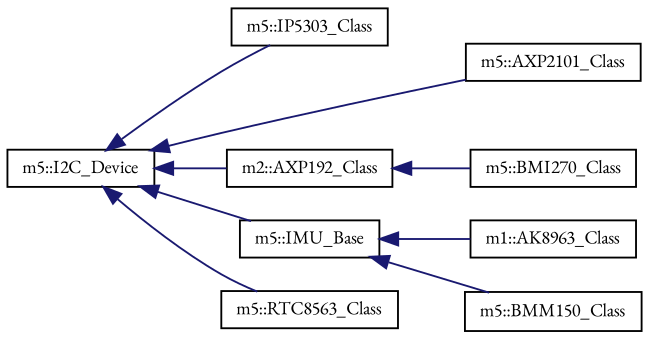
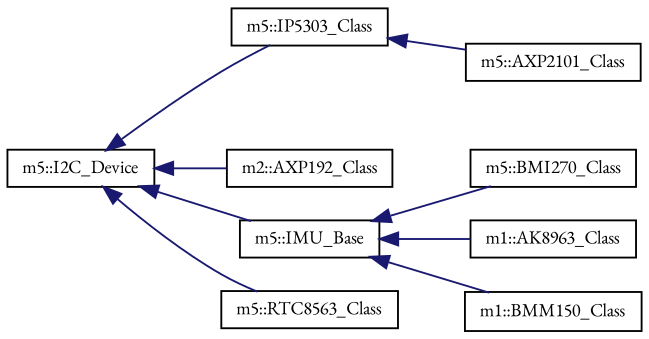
edge "m5::AXP2101_Class" -> "m5::I2C_Device": now "m5::AXP2101_Class" -> "m5::IP5303_Class"
edge "m5::BMI270_Class" -> "m2::AXP192_Class": now "m5::BMI270_Class" -> "m5::IMU_Base"
node "m5::BMM150_Class": label "m5::BMM150_Class" -> "m1::BMM150_Class"
